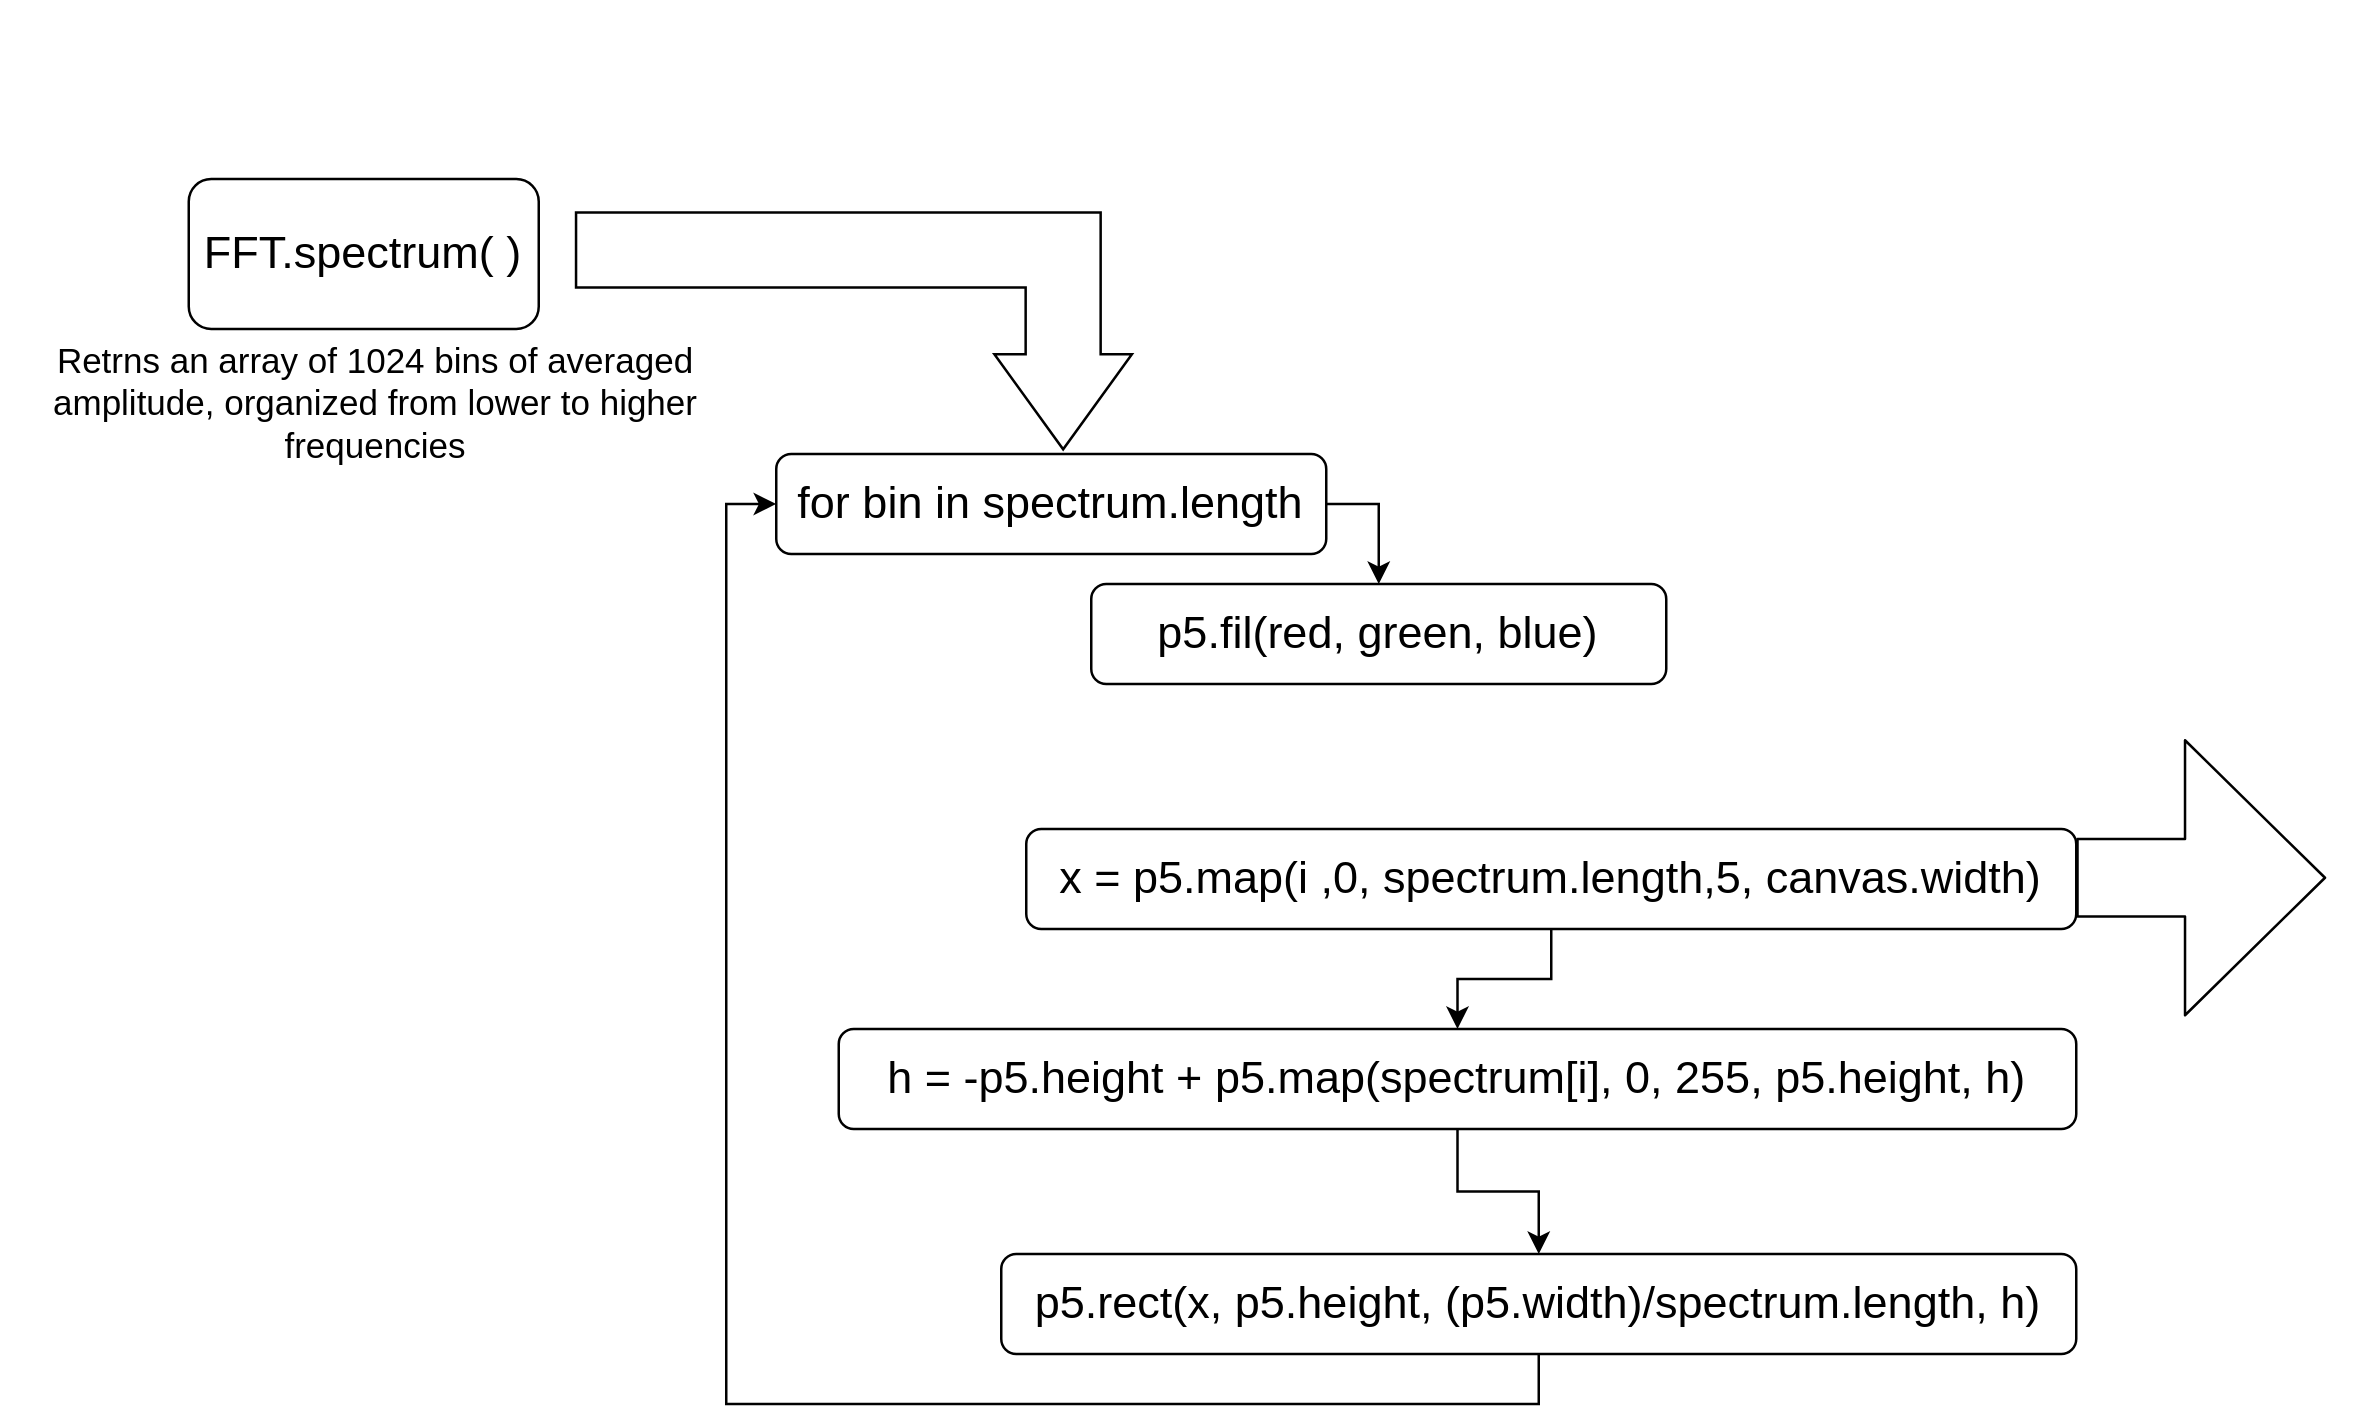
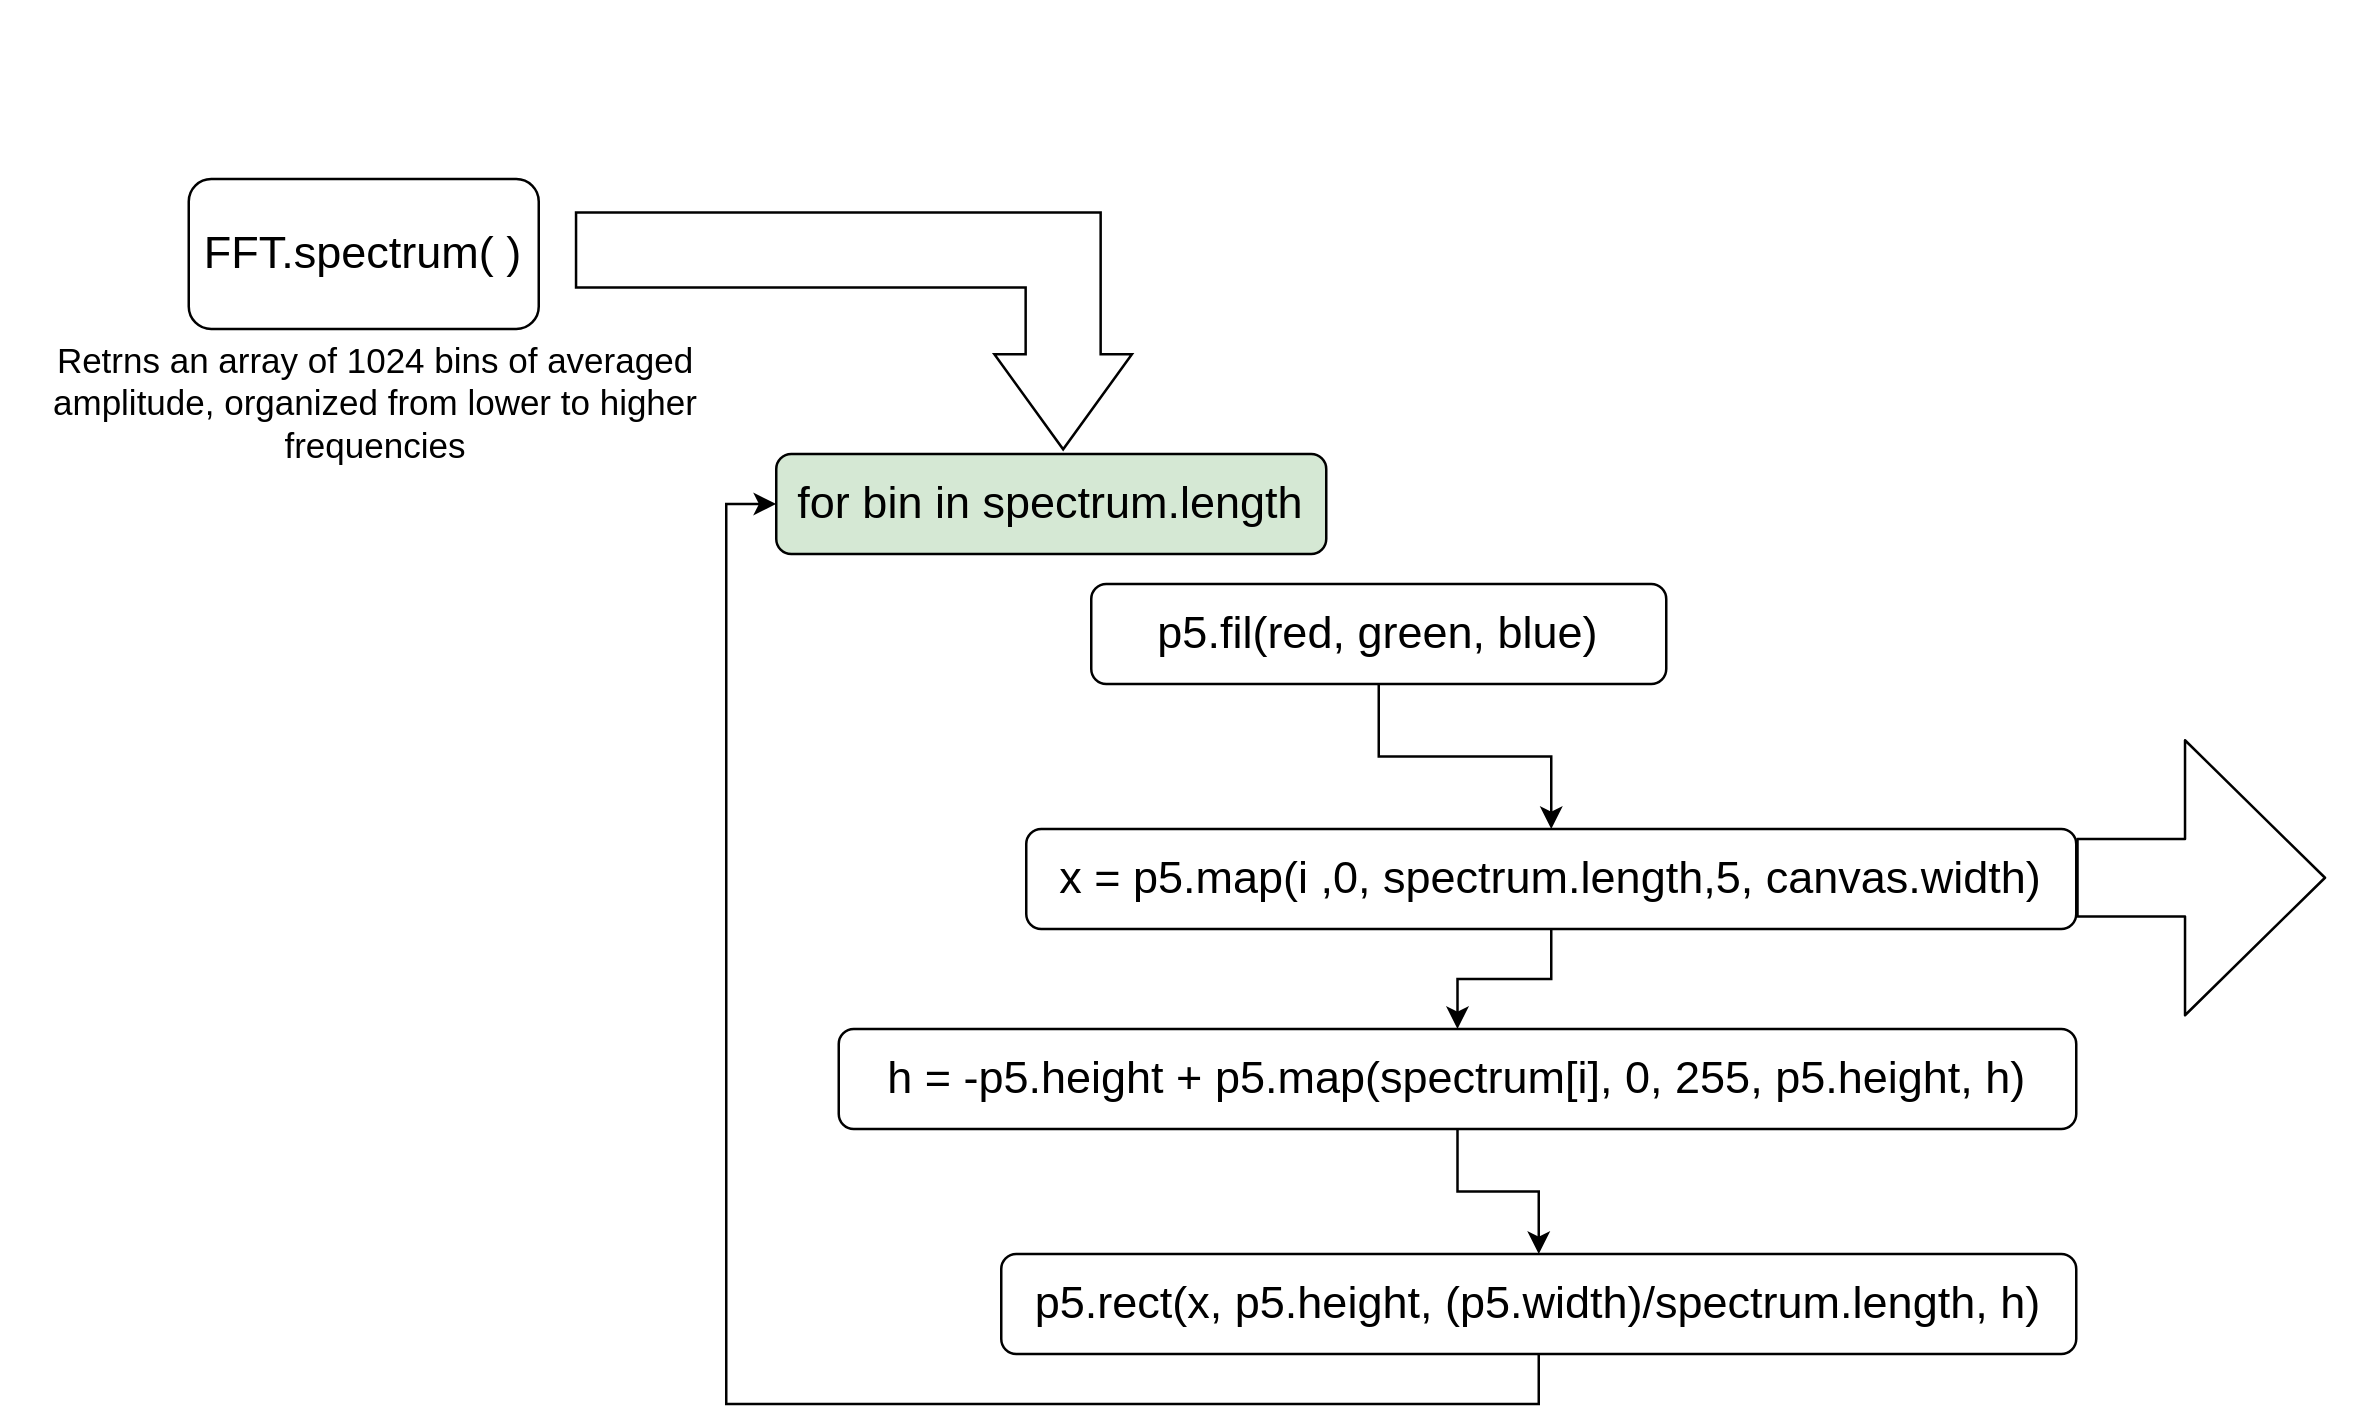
node "for bin in spectrum.length": fillcolor #ffffff -> #d5e8d4
edge "for bin in spectrum.length" -> "p5.fil(red, green, blue)": removed
edge "p5.fil(red, green, blue)" -> "x = p5.map(i ,0, spectrum.length,5, canvas.width)": added
